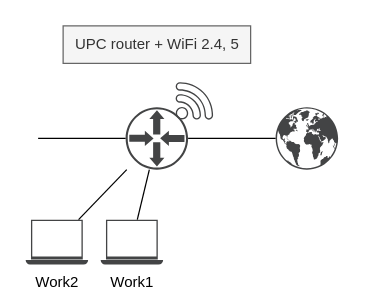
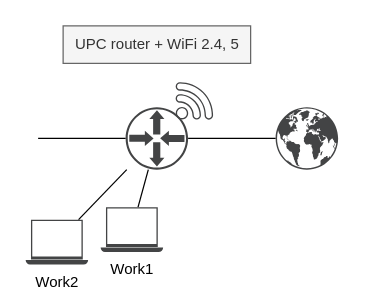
node "Work1": moved (132, 242) -> (132, 229)
